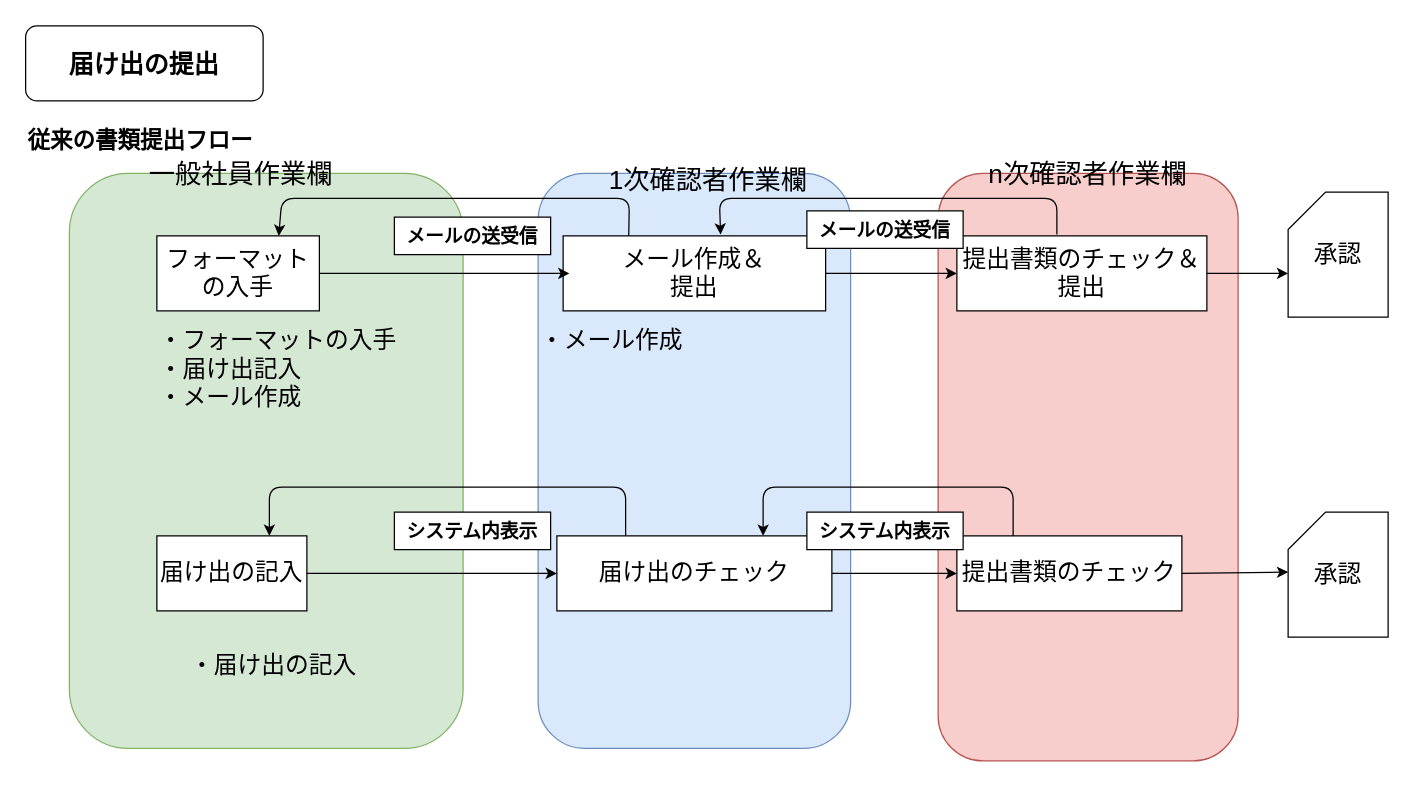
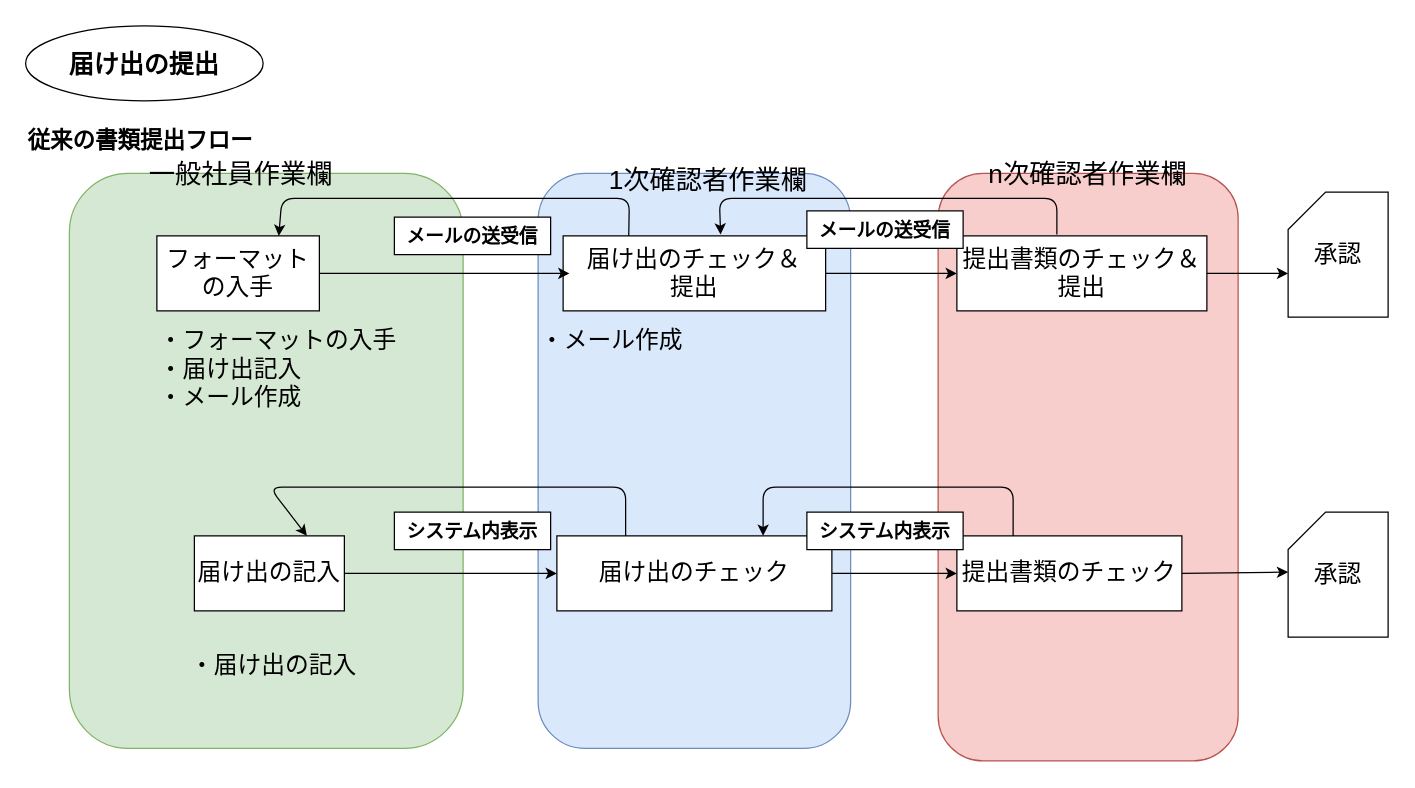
node "届け出の提出": shape rounded rectangle -> ellipse
node "メール作成＆ 提出": label "メール作成＆ 提出" -> "届け出のチェック＆ 提出"
node "届け出の記入": moved (232, 573) -> (269, 573)
